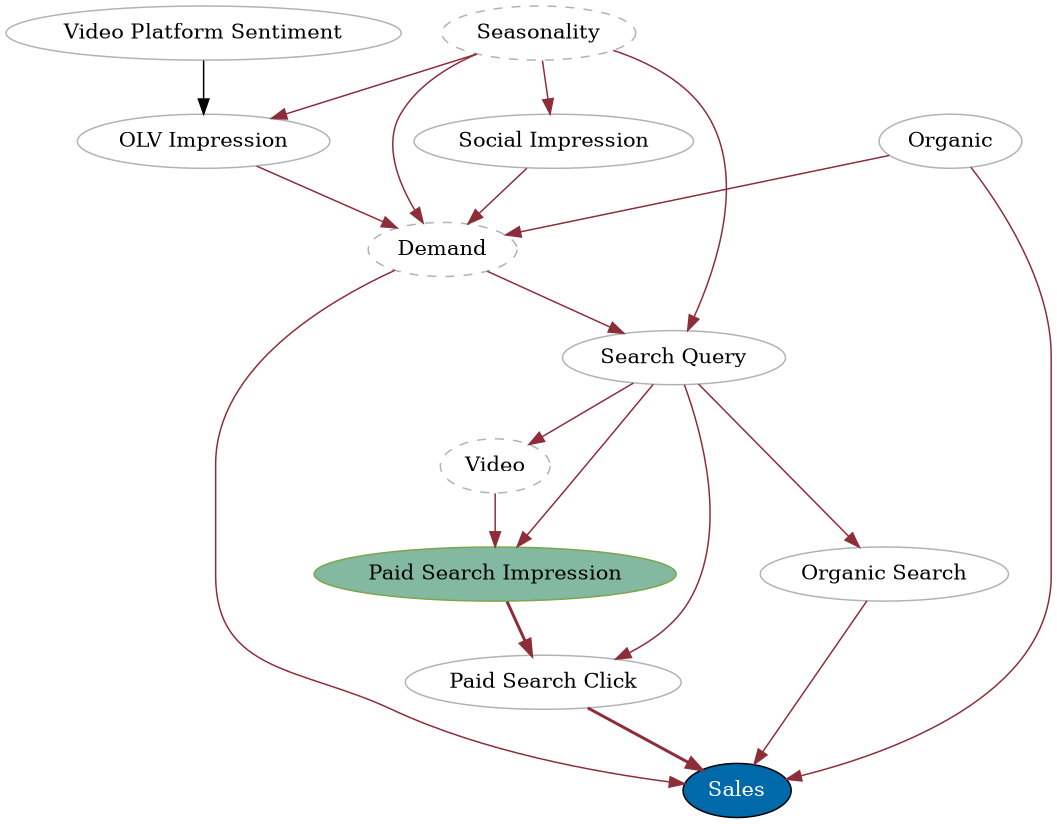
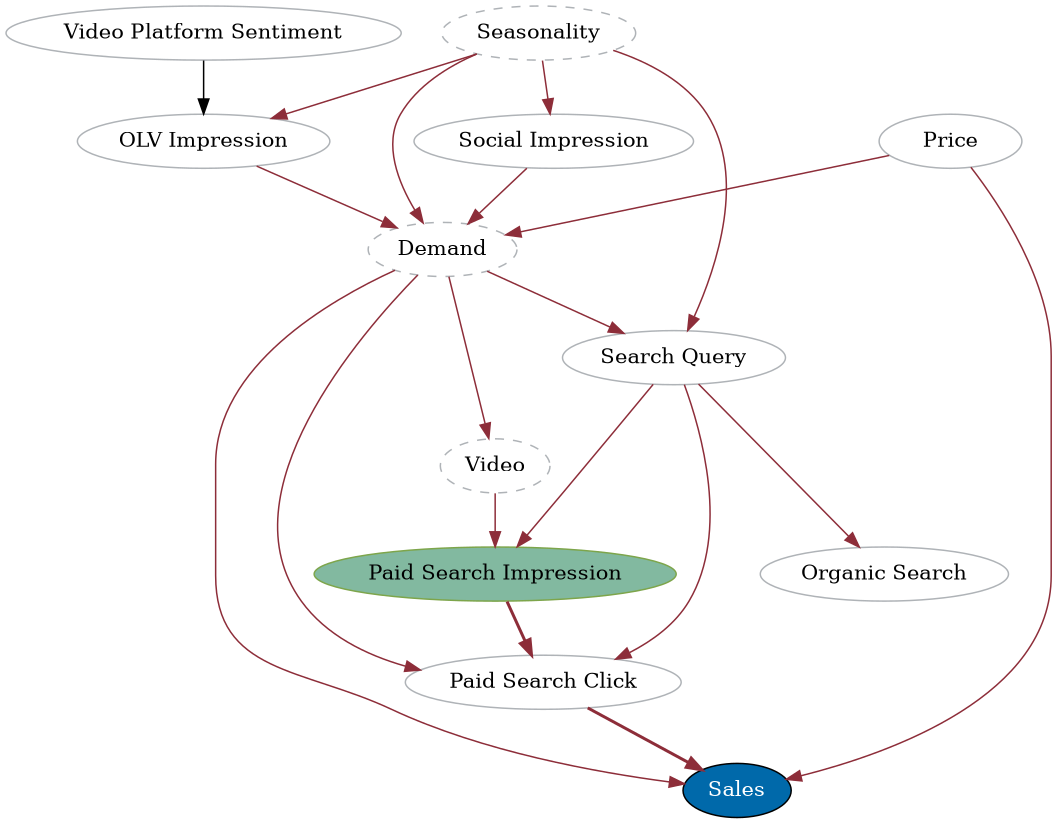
node "Organic": label "Organic" -> "Price"
edge "Search Query" -> "Video": now "Demand" -> "Video"
edge "Demand" -> "Paid Search Click": added
edge "Organic Search" -> "Sales": removed
